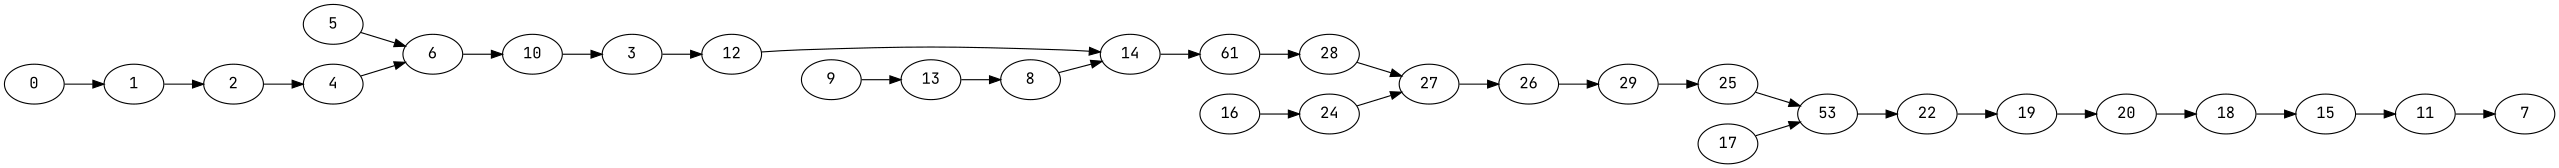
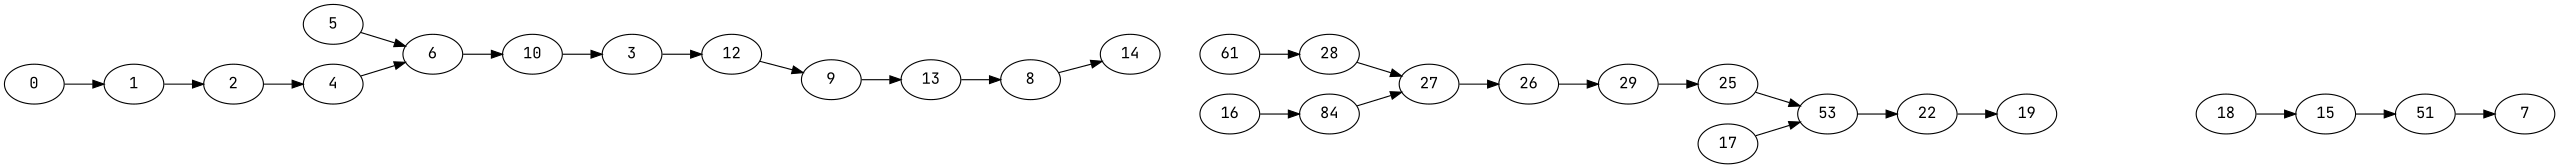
edge "12" -> "14": now "12" -> "9"
edge "14" -> "61": removed
node "24": label "24" -> "84"
node "20": removed
node "11": label "11" -> "51"
